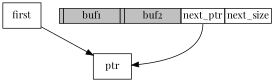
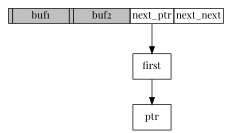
node "buf1": text "next_size" -> "next_next"
edge "buf1" -> "ptr": now "buf1" -> "first"
